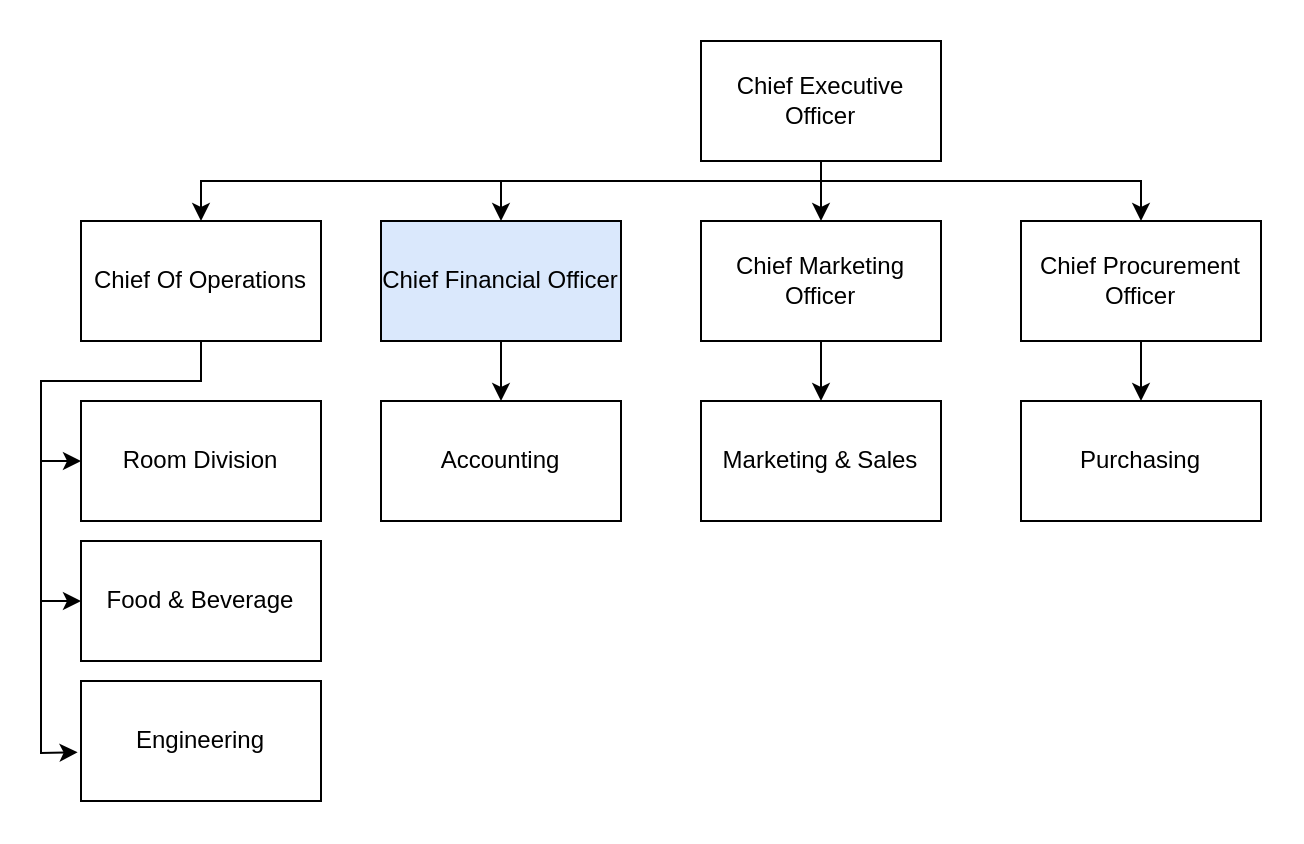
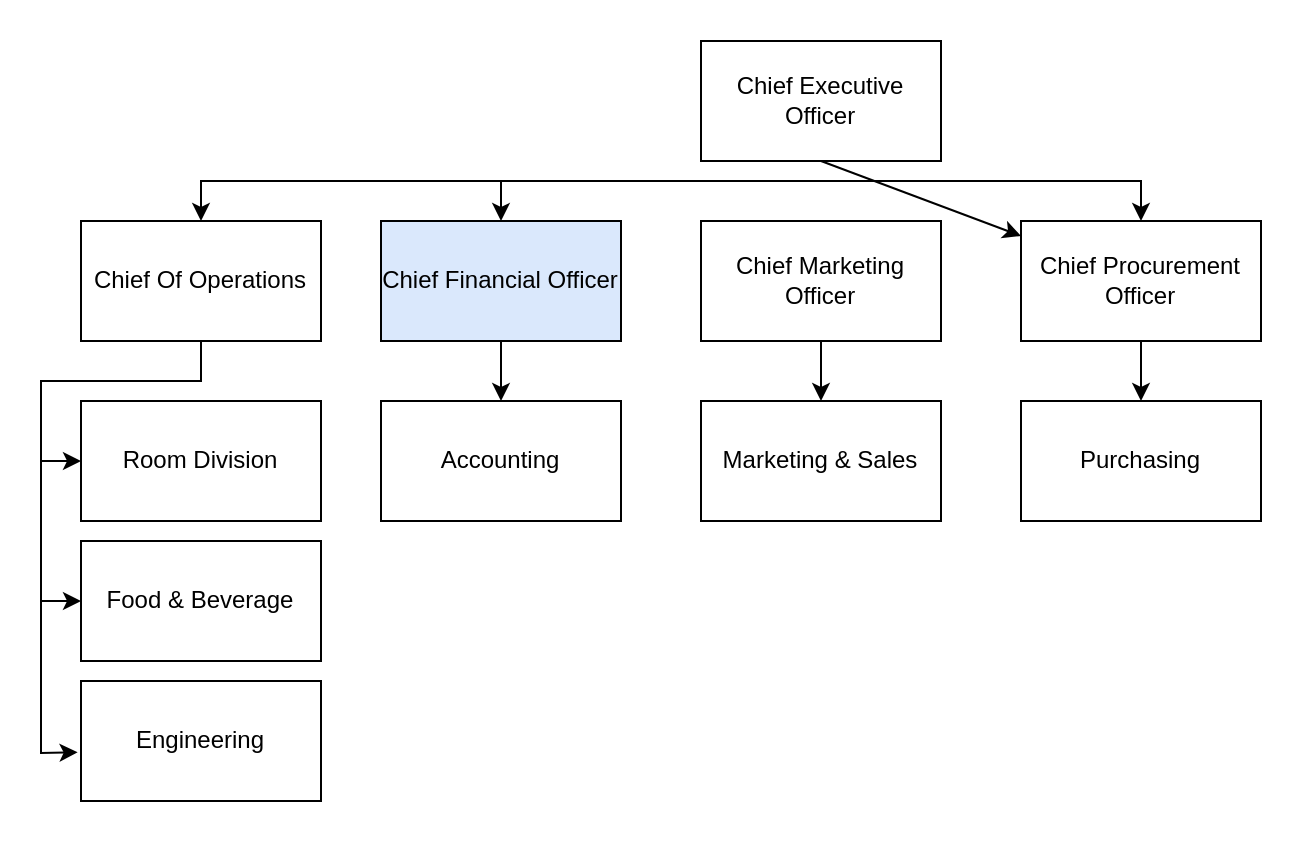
edge "Chief Executive Officer" -> "Chief Marketing Officer": now "Chief Executive Officer" -> "Chief Procurement Officer"
